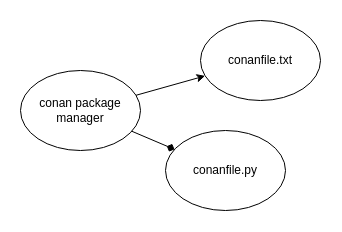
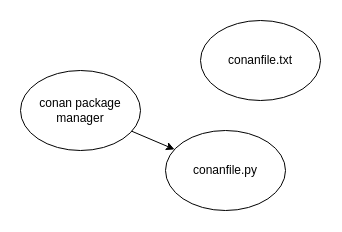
edge "conan package manager" -> "conanfile.txt": removed
edge "conan package manager" -> "conanfile.py": arrowhead diamond -> classic
